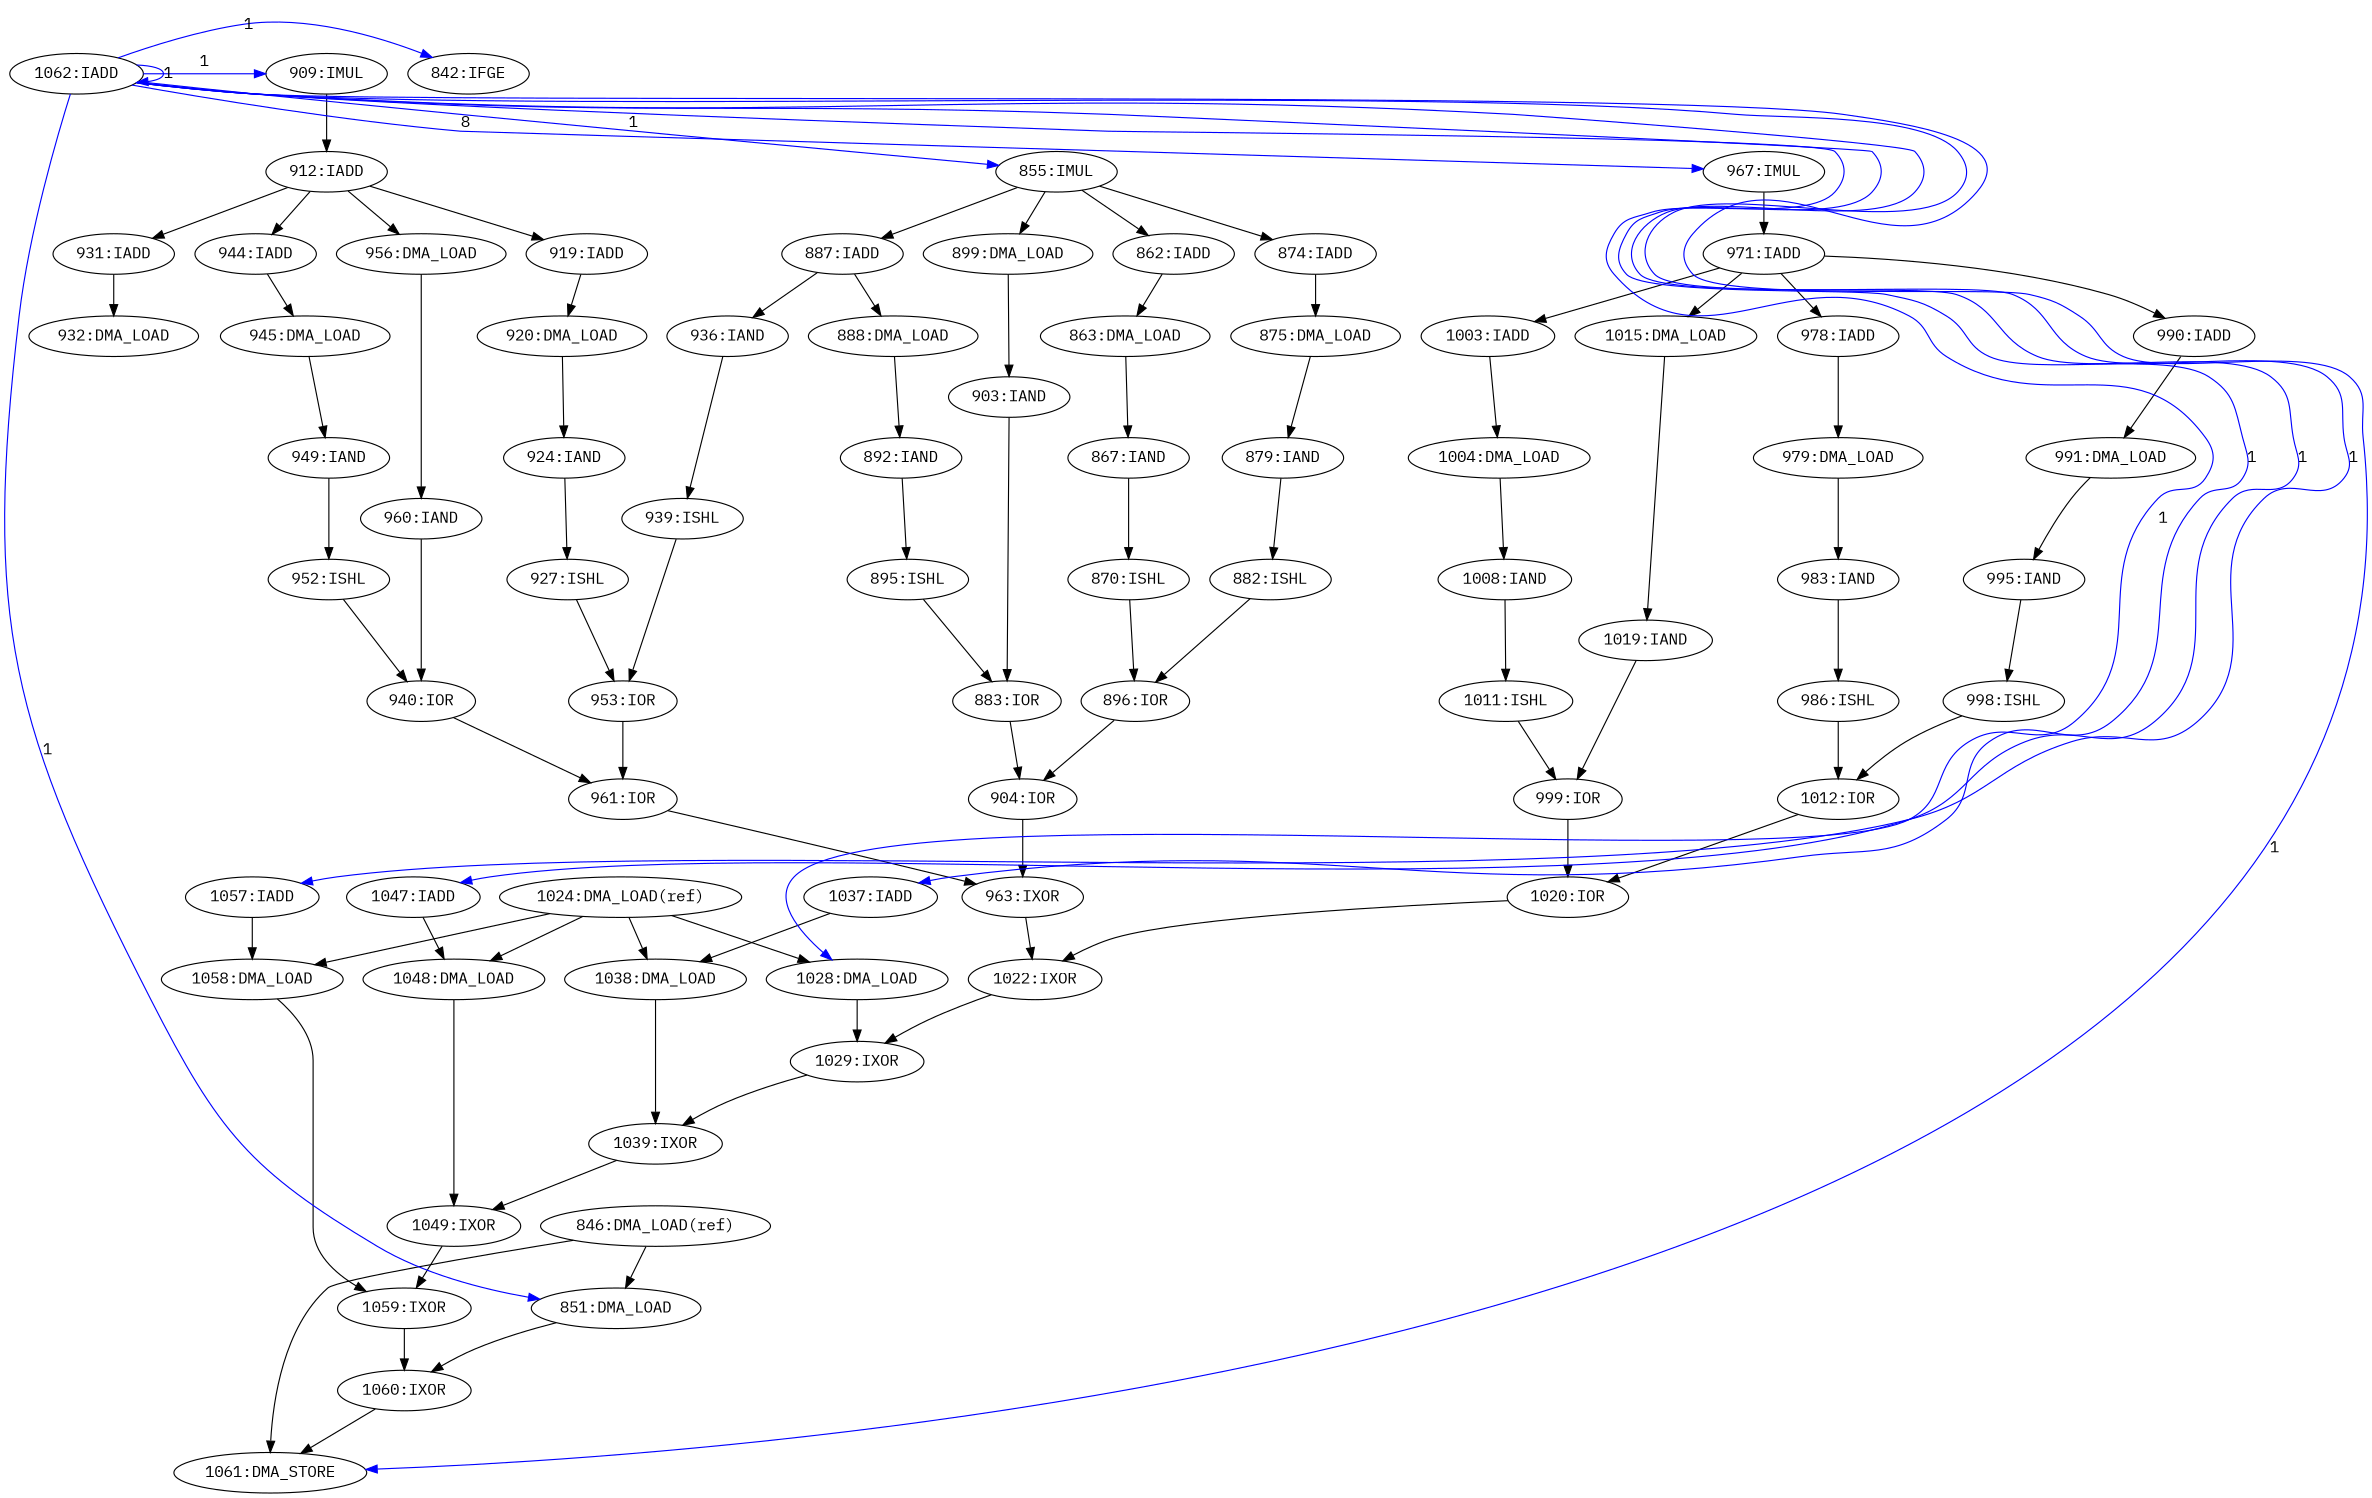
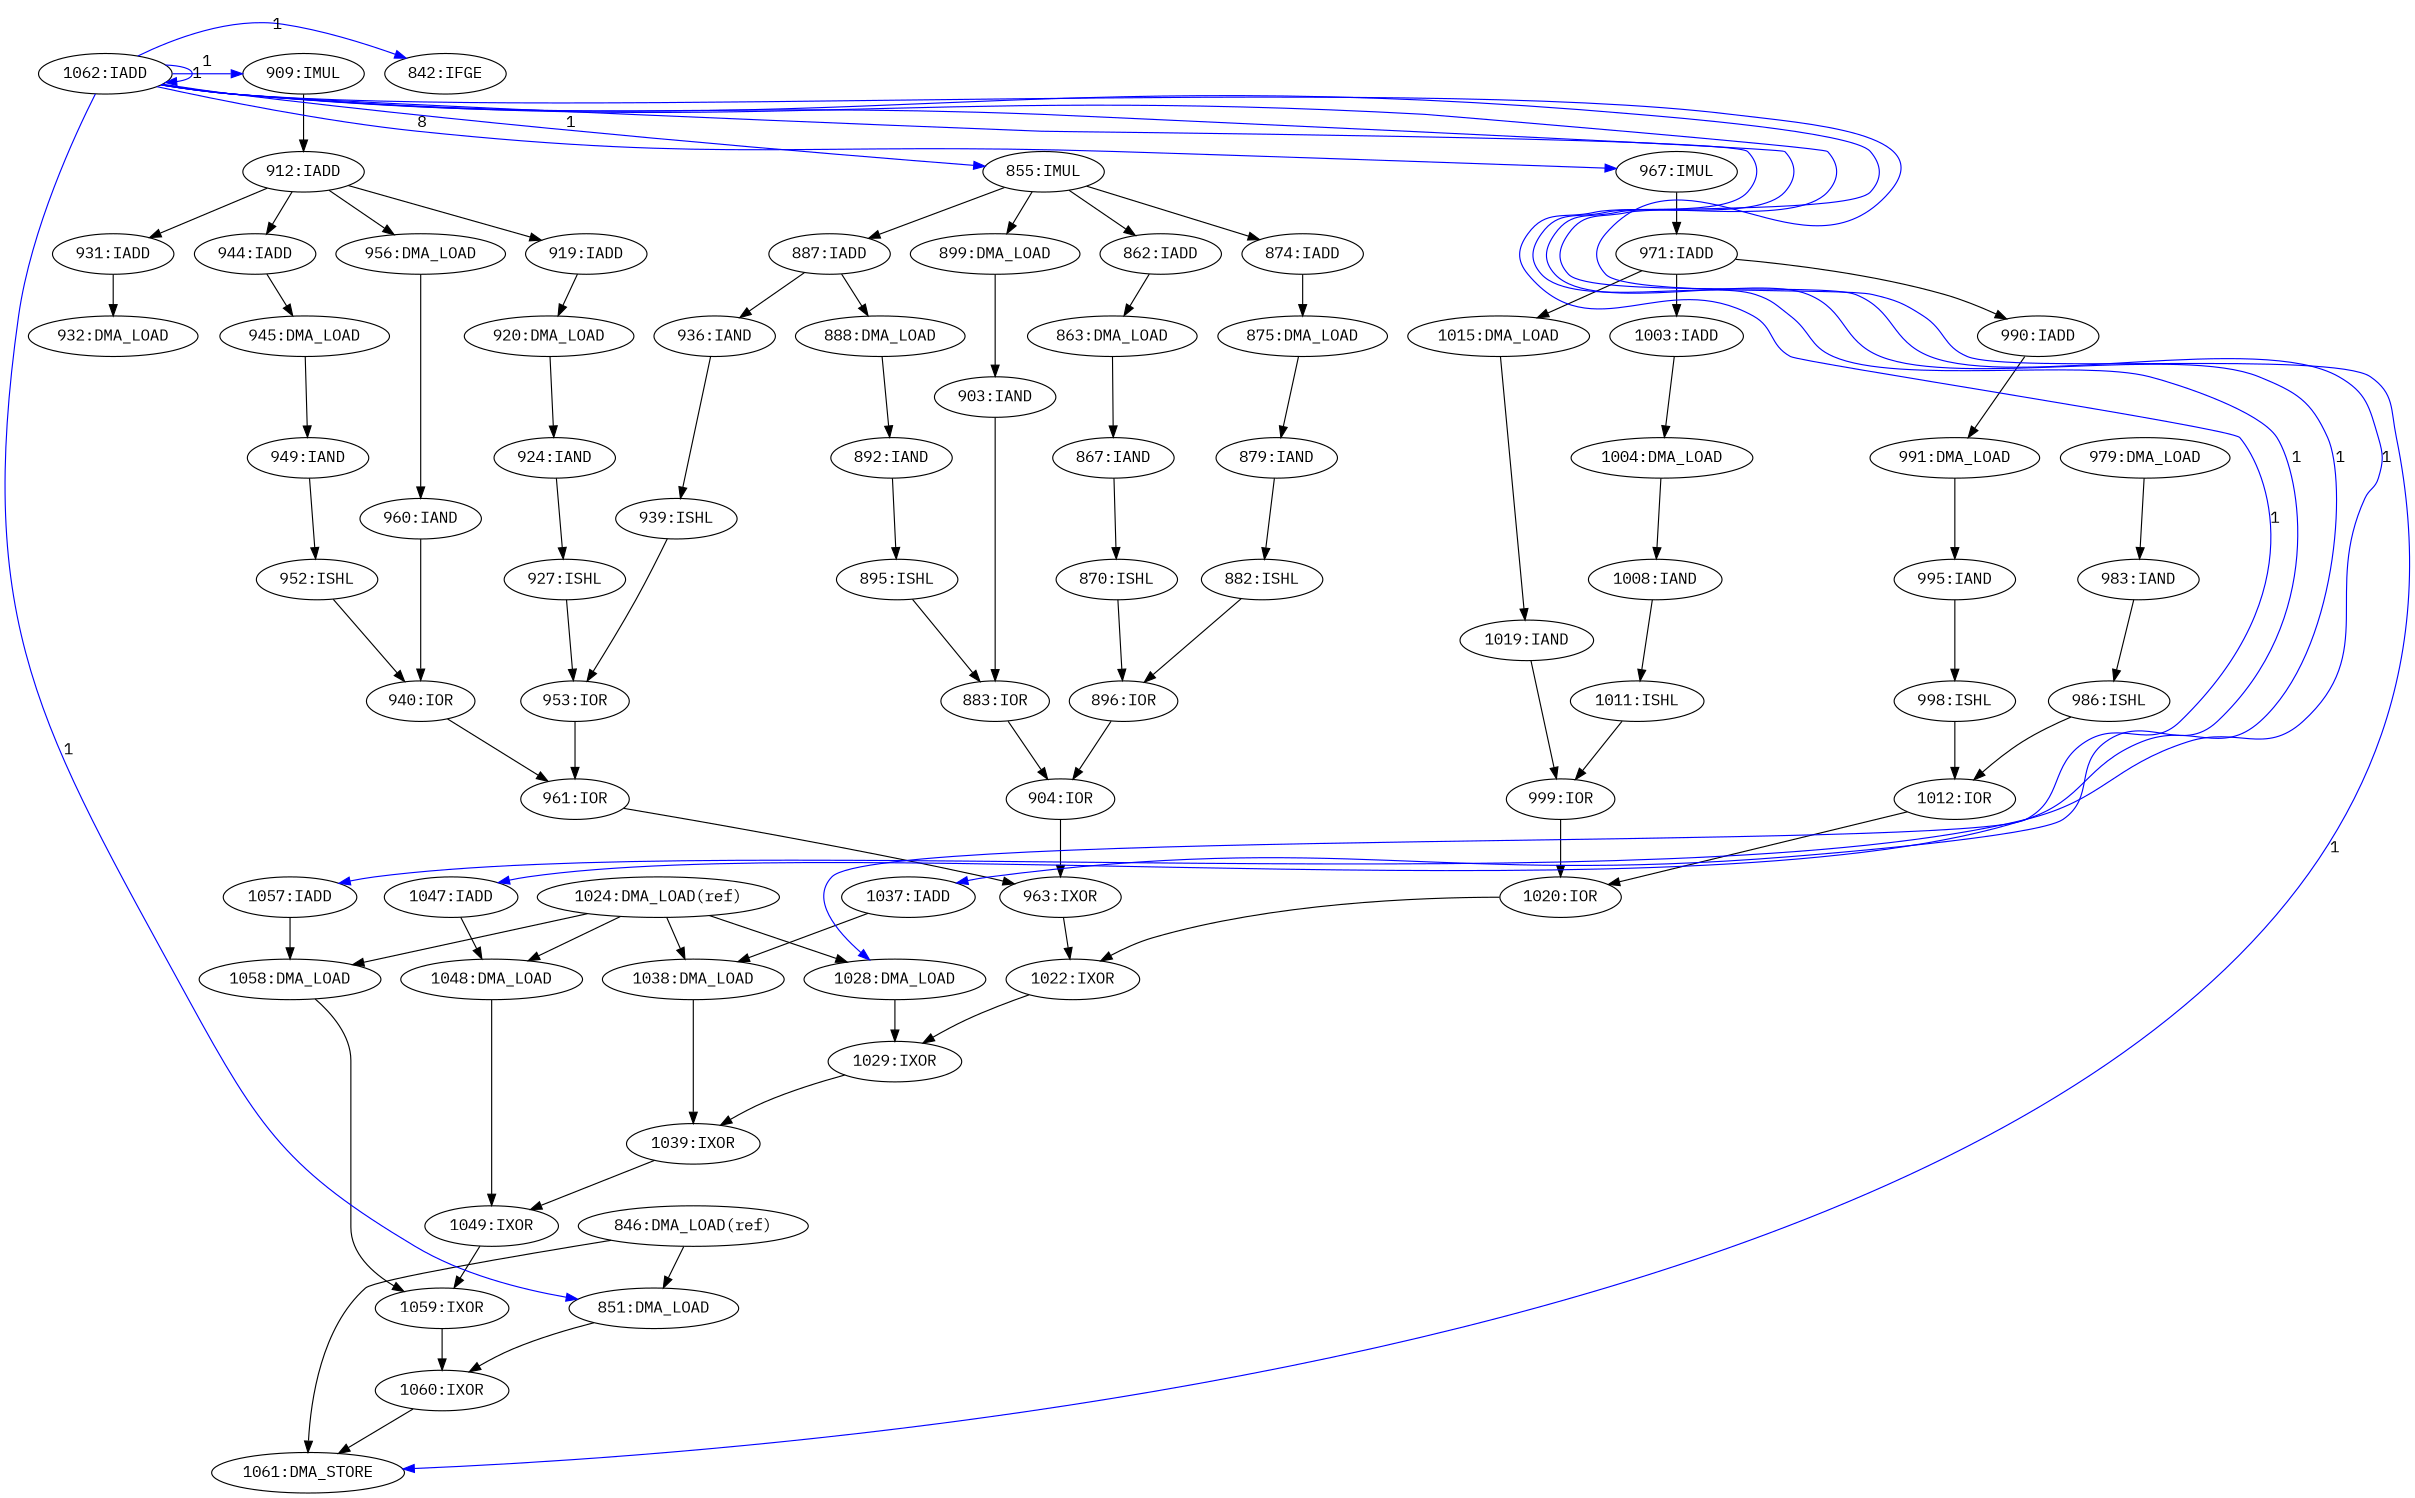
node "978:IADD": removed
